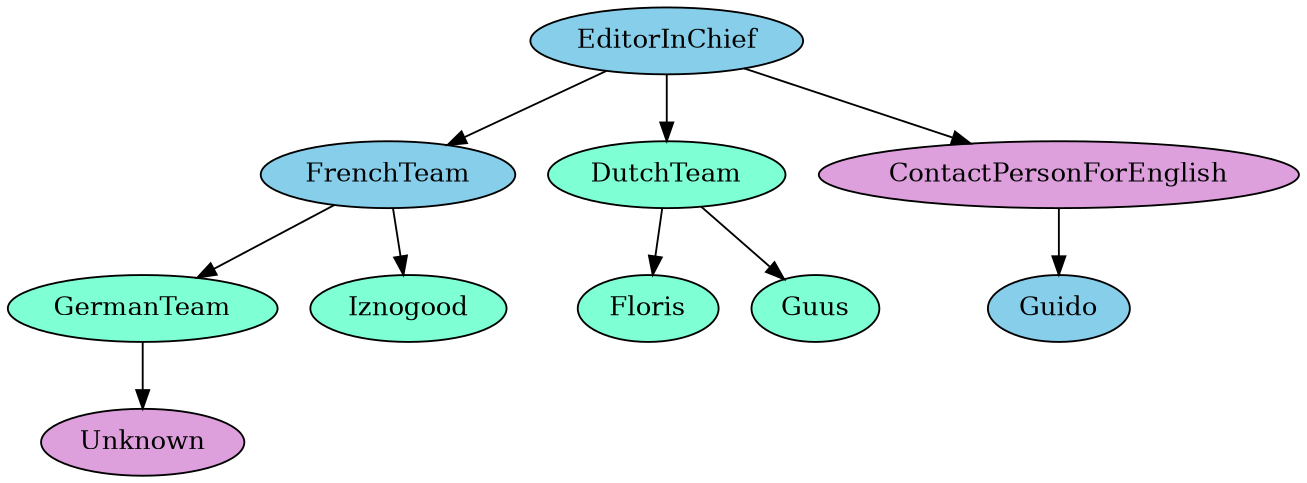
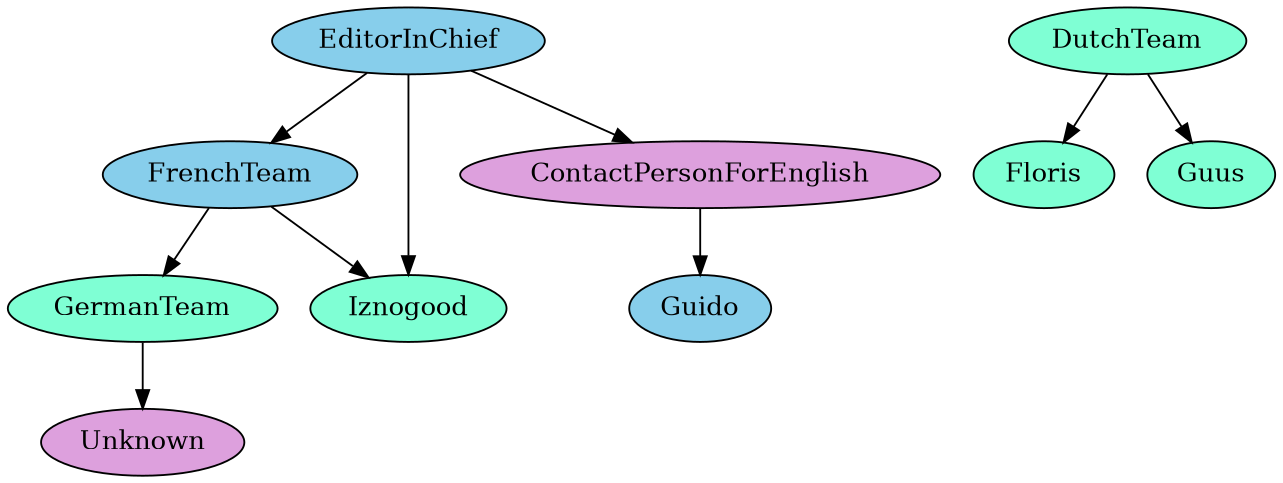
edge "EditorInChief" -> "DutchTeam": now "EditorInChief" -> "Iznogood"
